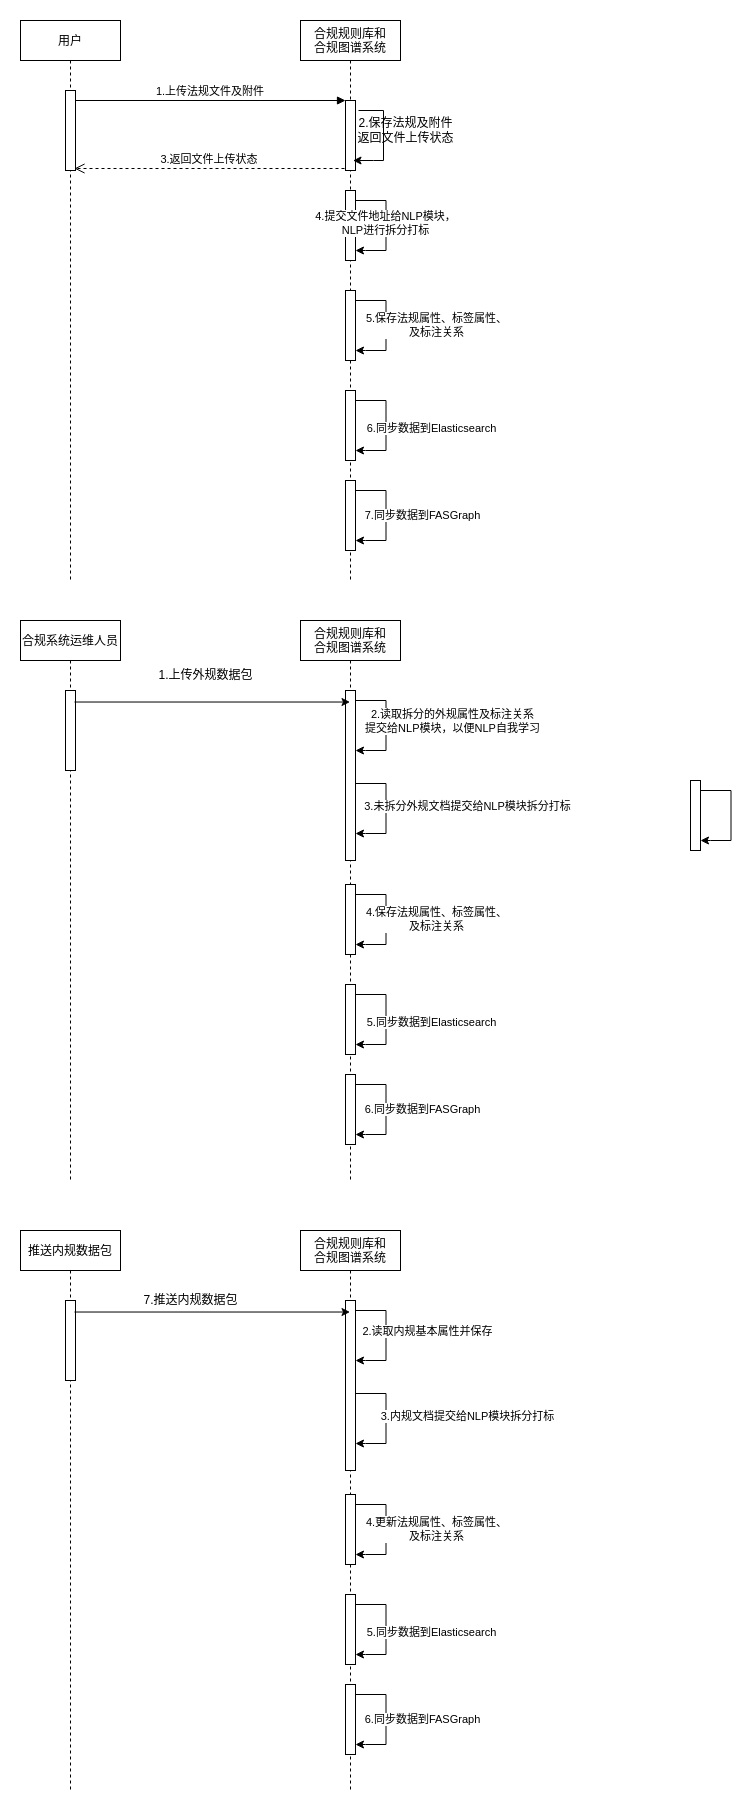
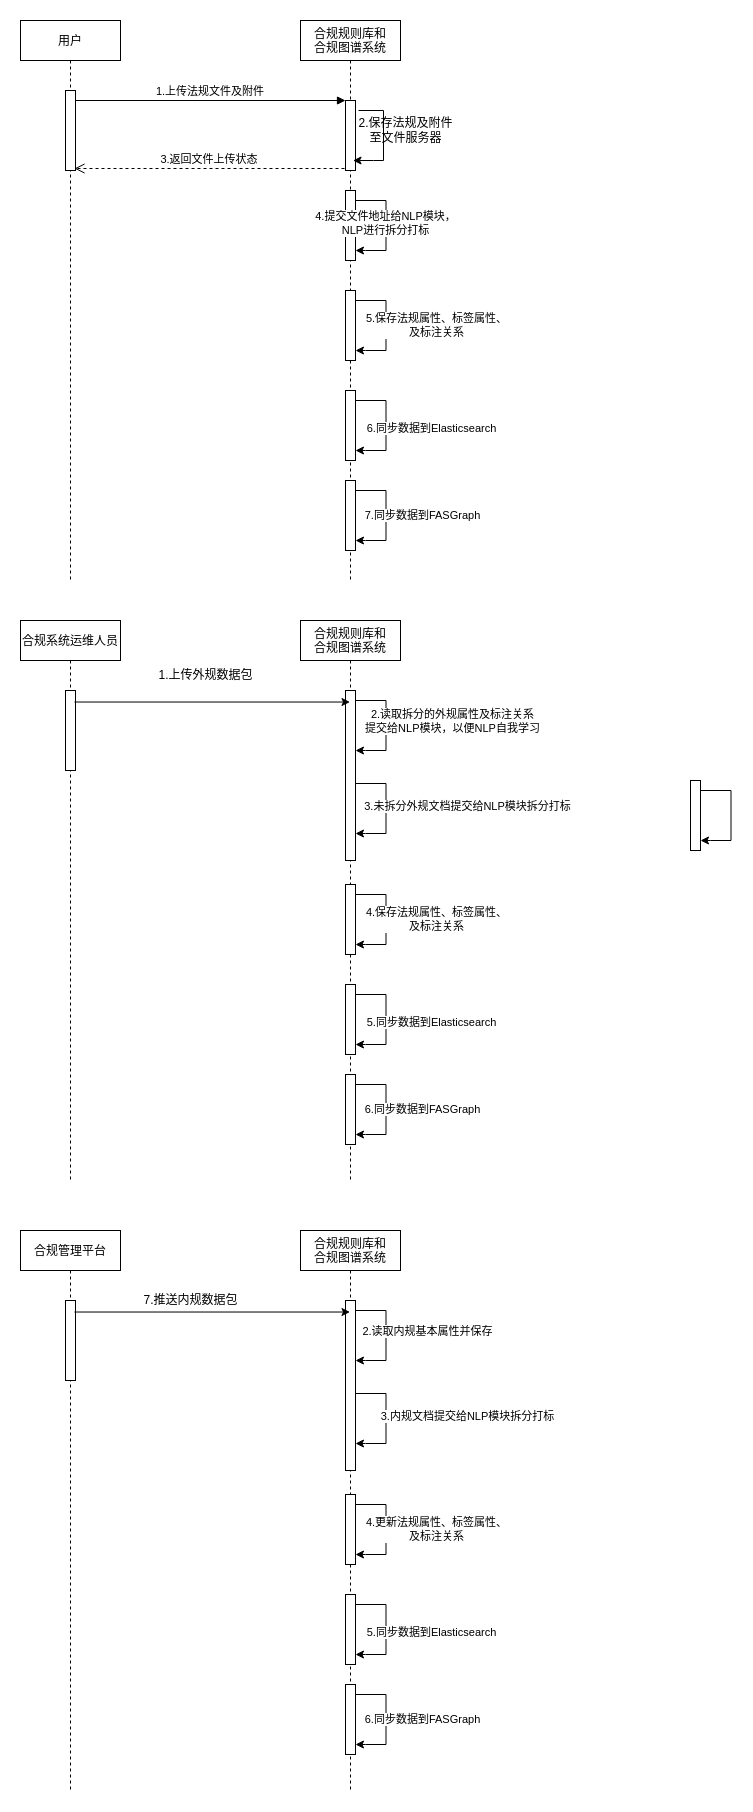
node "2.保存法规及附件 返回文件上传状态": label "2.保存法规及附件 返回文件上传状态" -> "2.保存法规及附件 至文件服务器"
node "推送内规数据包": label "推送内规数据包" -> "合规管理平台"
